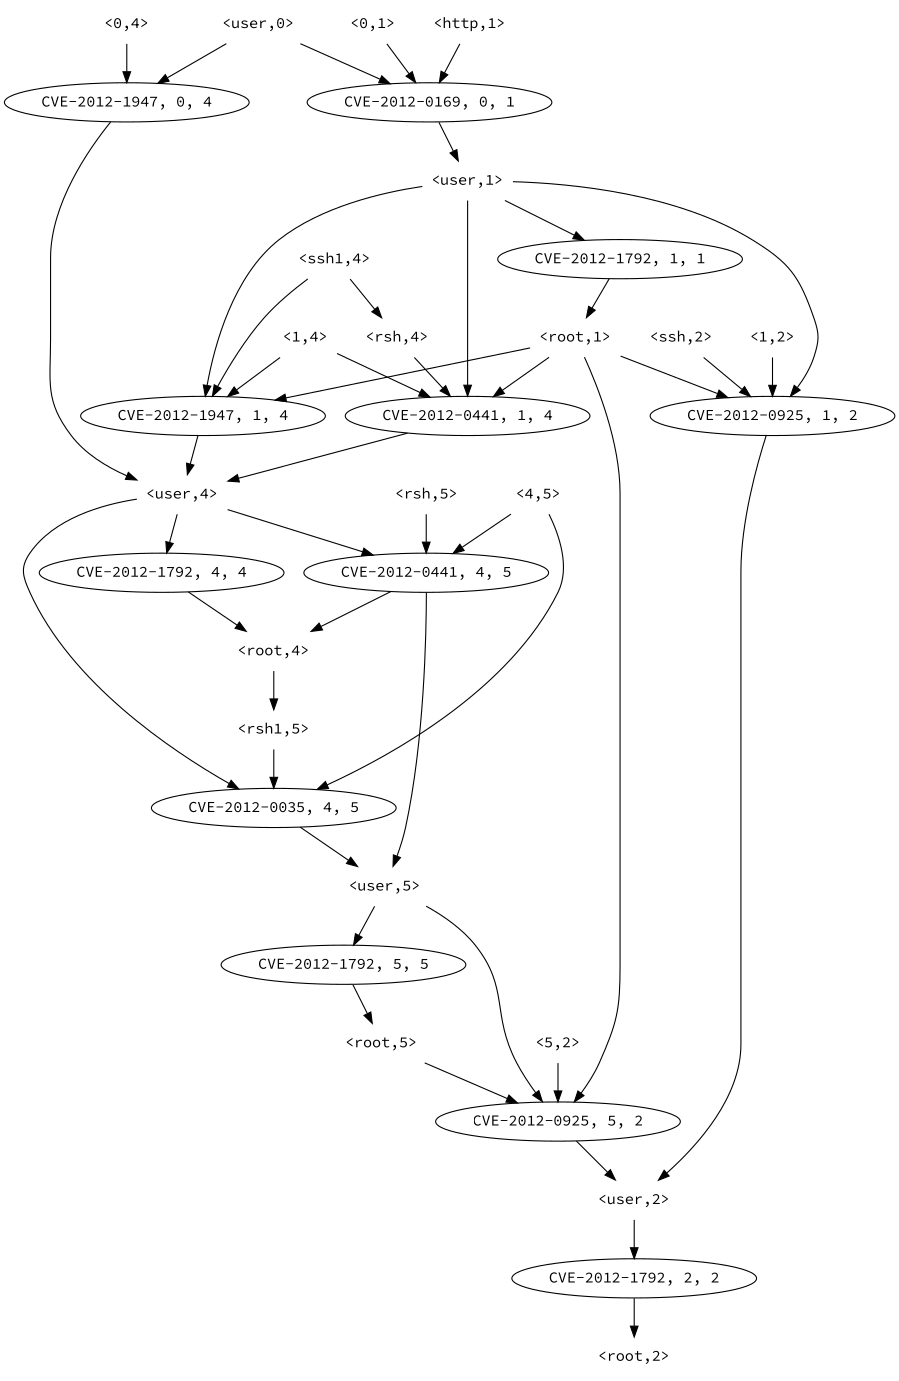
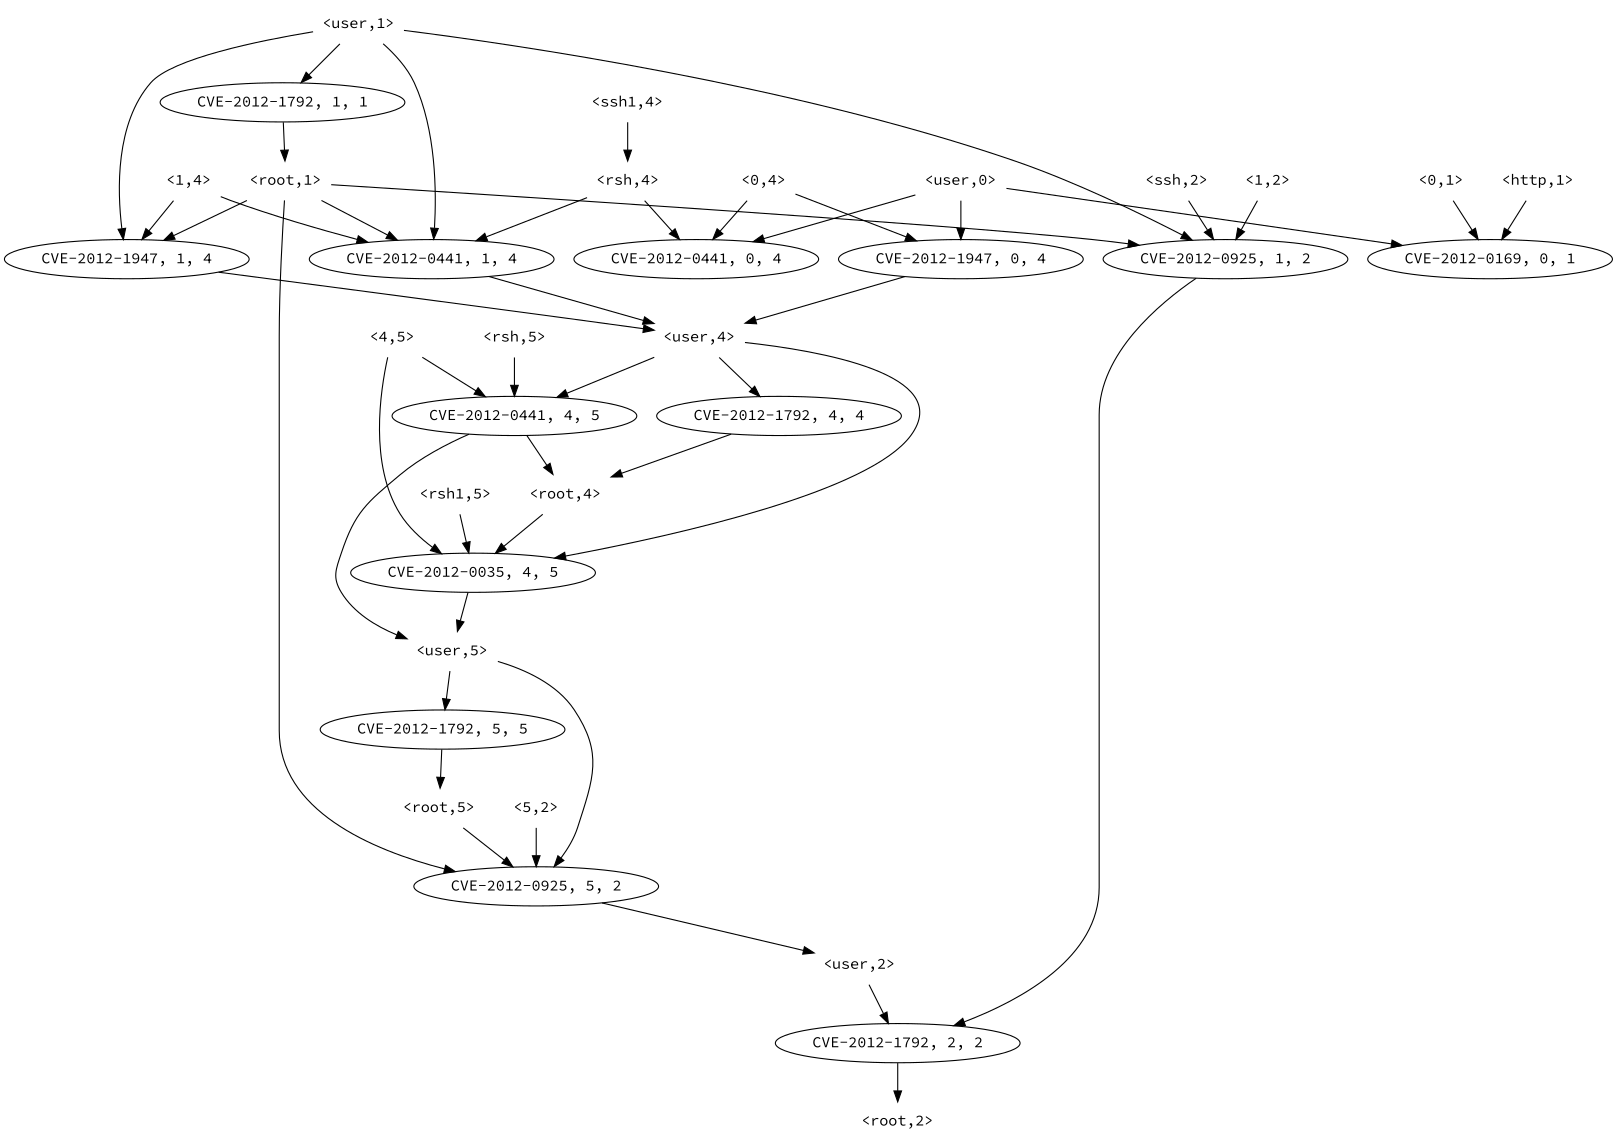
edge "CVE-2012-0169, 0, 1" -> "<user,1>": removed
node "CVE-2012-0441, 0, 4": added
edge "<ssh1,4>" -> "CVE-2012-1947, 1, 4": removed
edge "<root,4>" -> "<rsh1,5>": now "<root,4>" -> "CVE-2012-0035, 4, 5"
edge "CVE-2012-0925, 1, 2" -> "<user,2>": now "CVE-2012-0925, 1, 2" -> "CVE-2012-1792, 2, 2"
